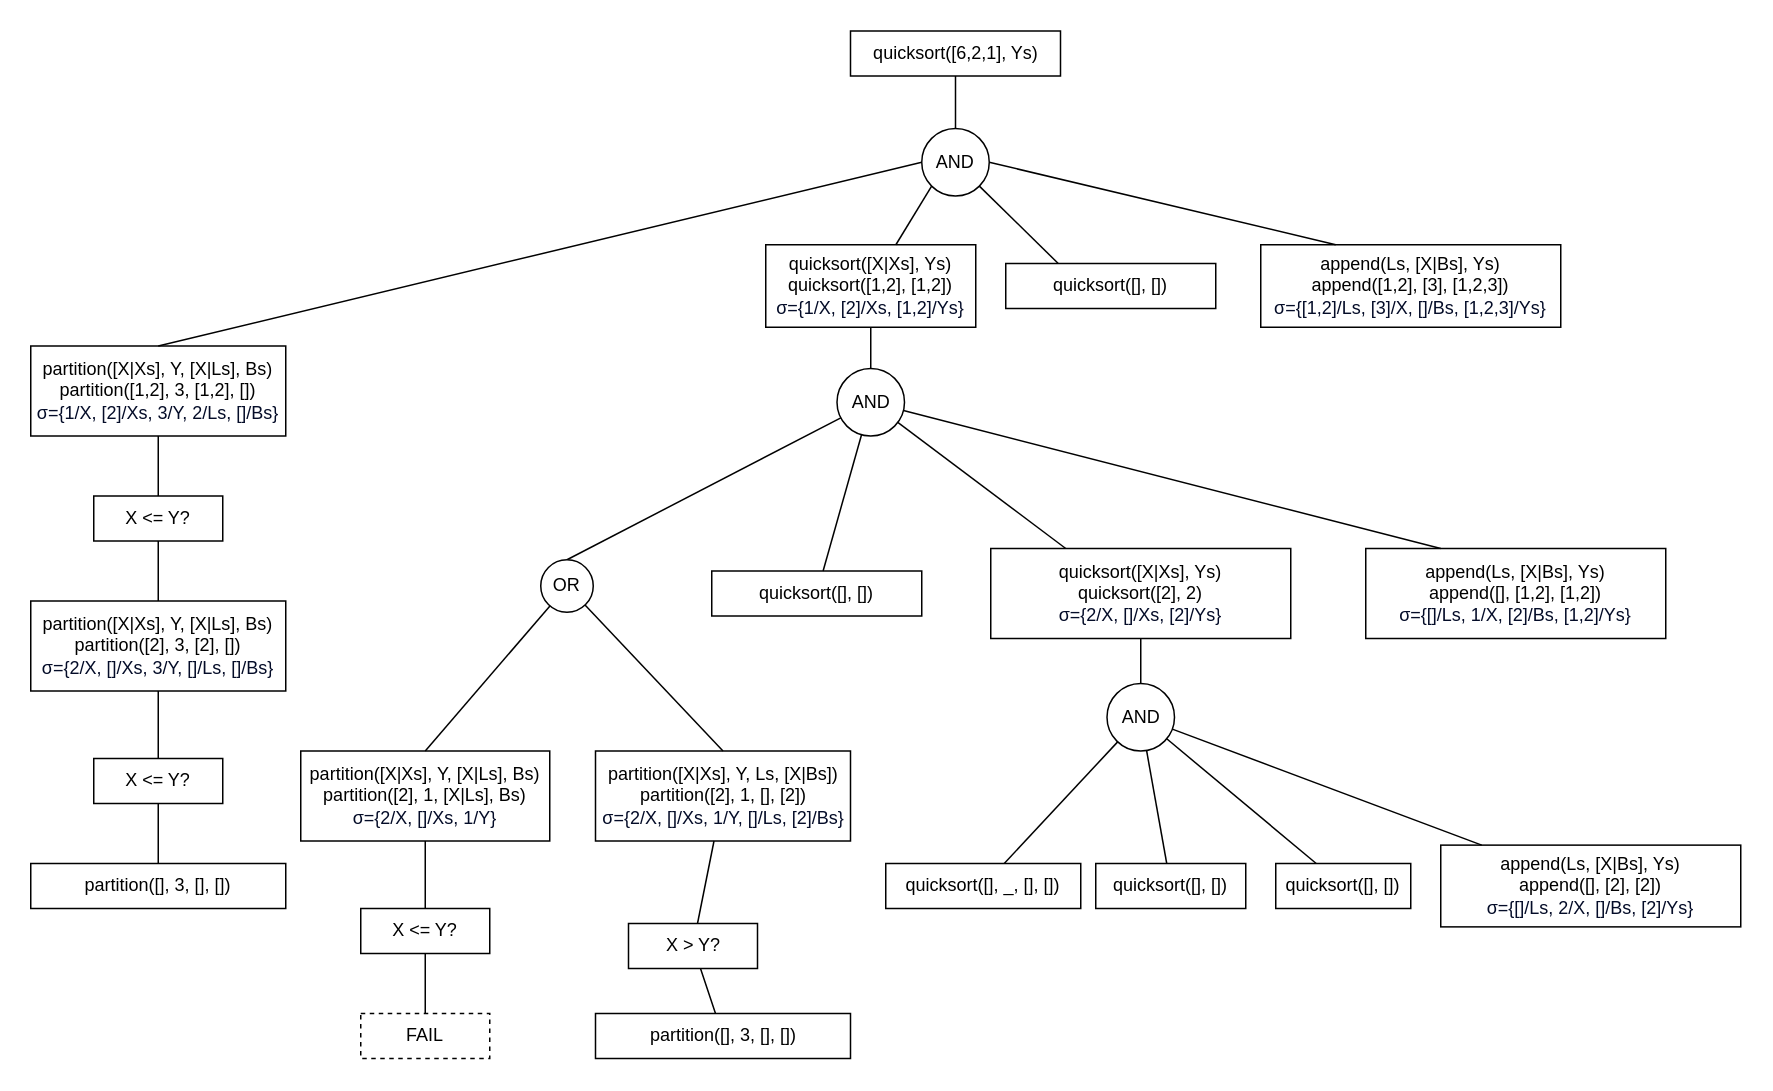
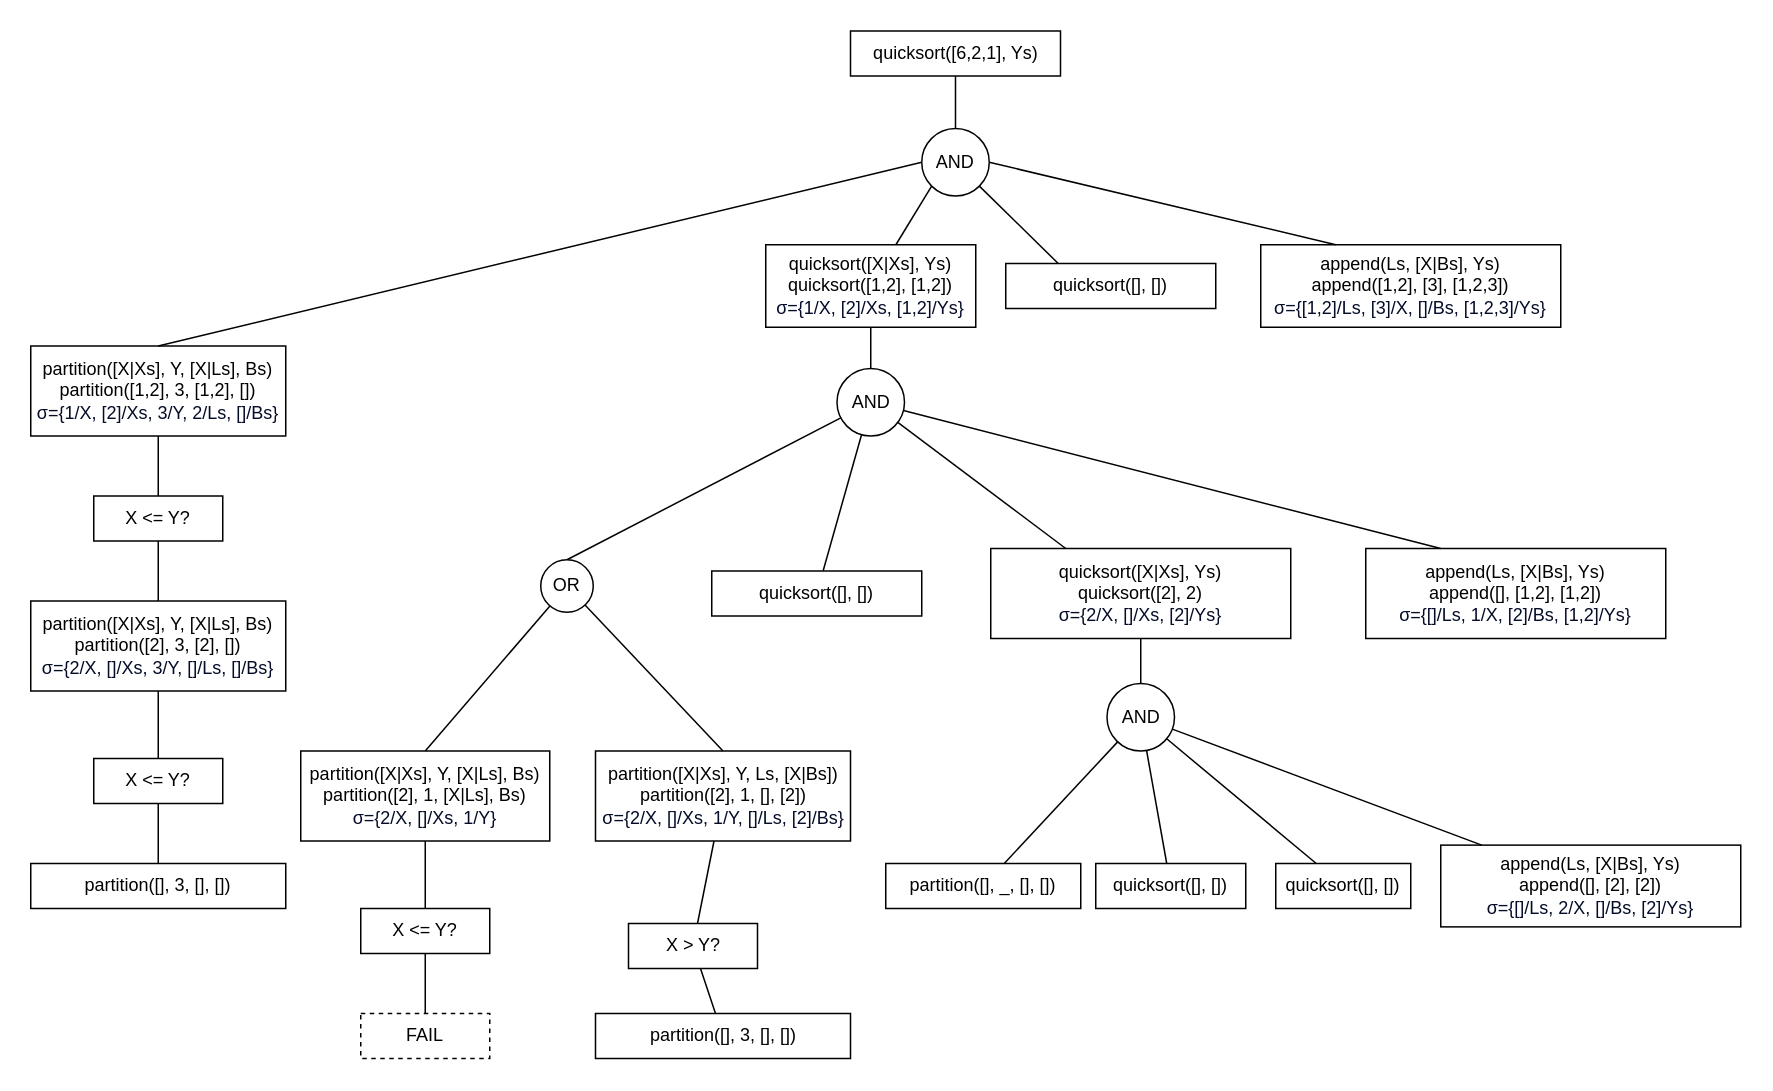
node "quicksort([], _, [], [])": label "quicksort([], _, [], [])" -> "partition([], _, [], [])"
